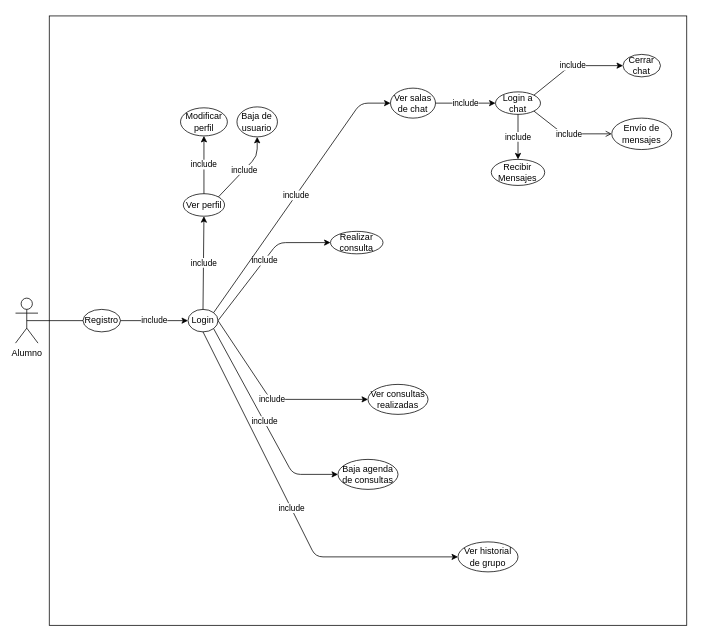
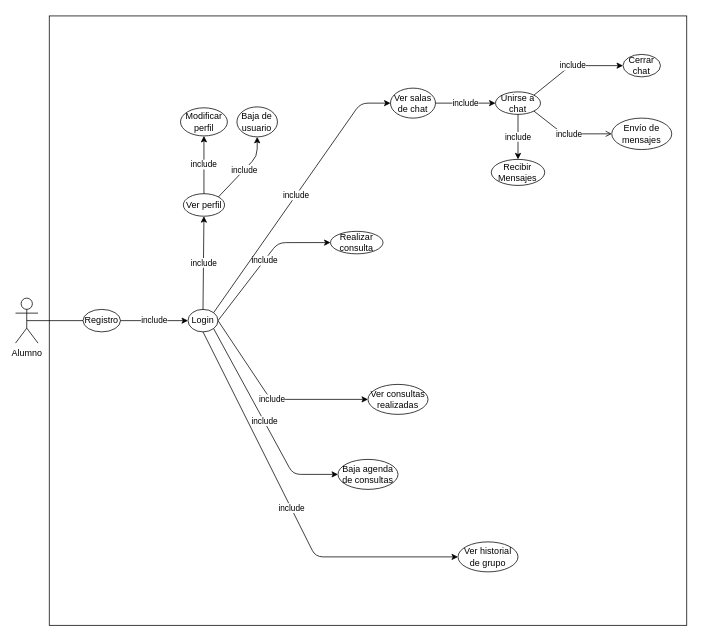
node "Login a chat": label "Login a chat" -> "Unirse a chat"
